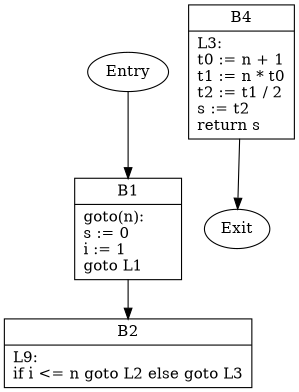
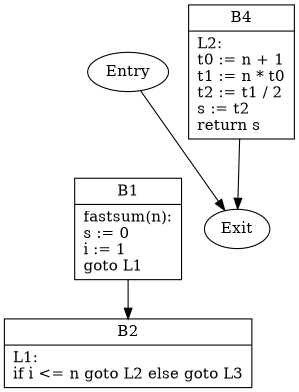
node "B4": text "L3:" -> "L2:"
edge "Entry" -> "B1": now "Entry" -> "Exit"
node "B1": text "goto(n):" -> "fastsum(n):"
node "B2": text "L9:" -> "L1:"
